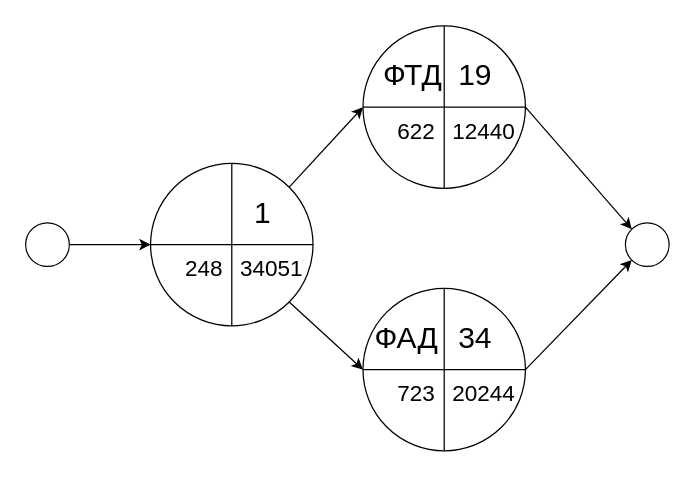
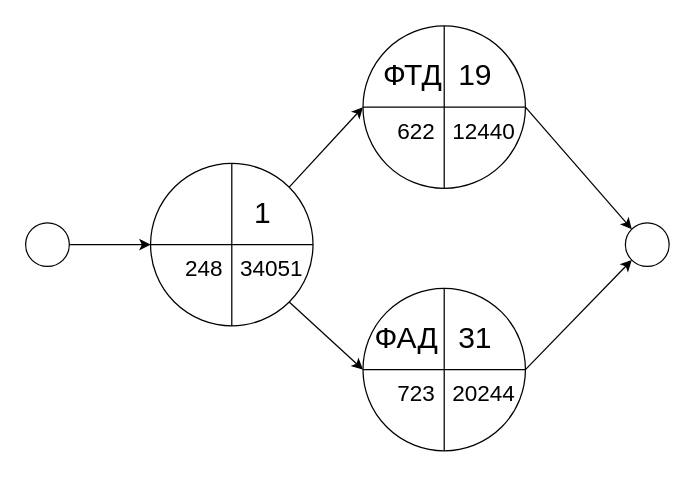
node "34": label "34" -> "31"
